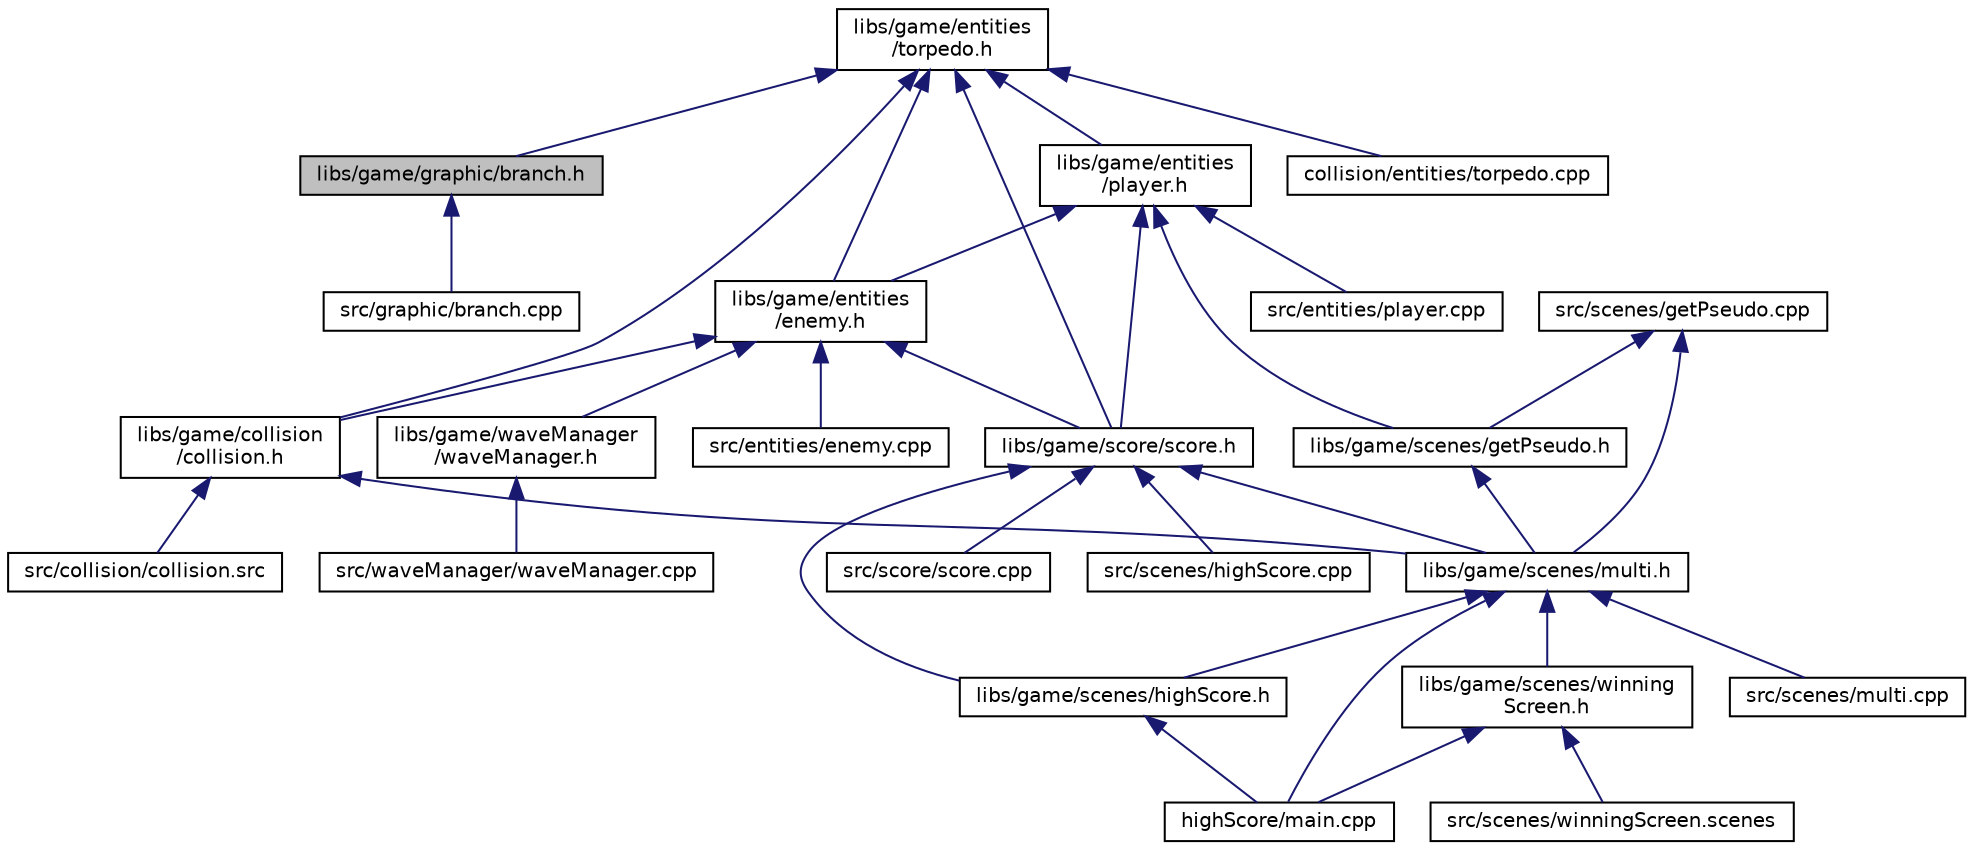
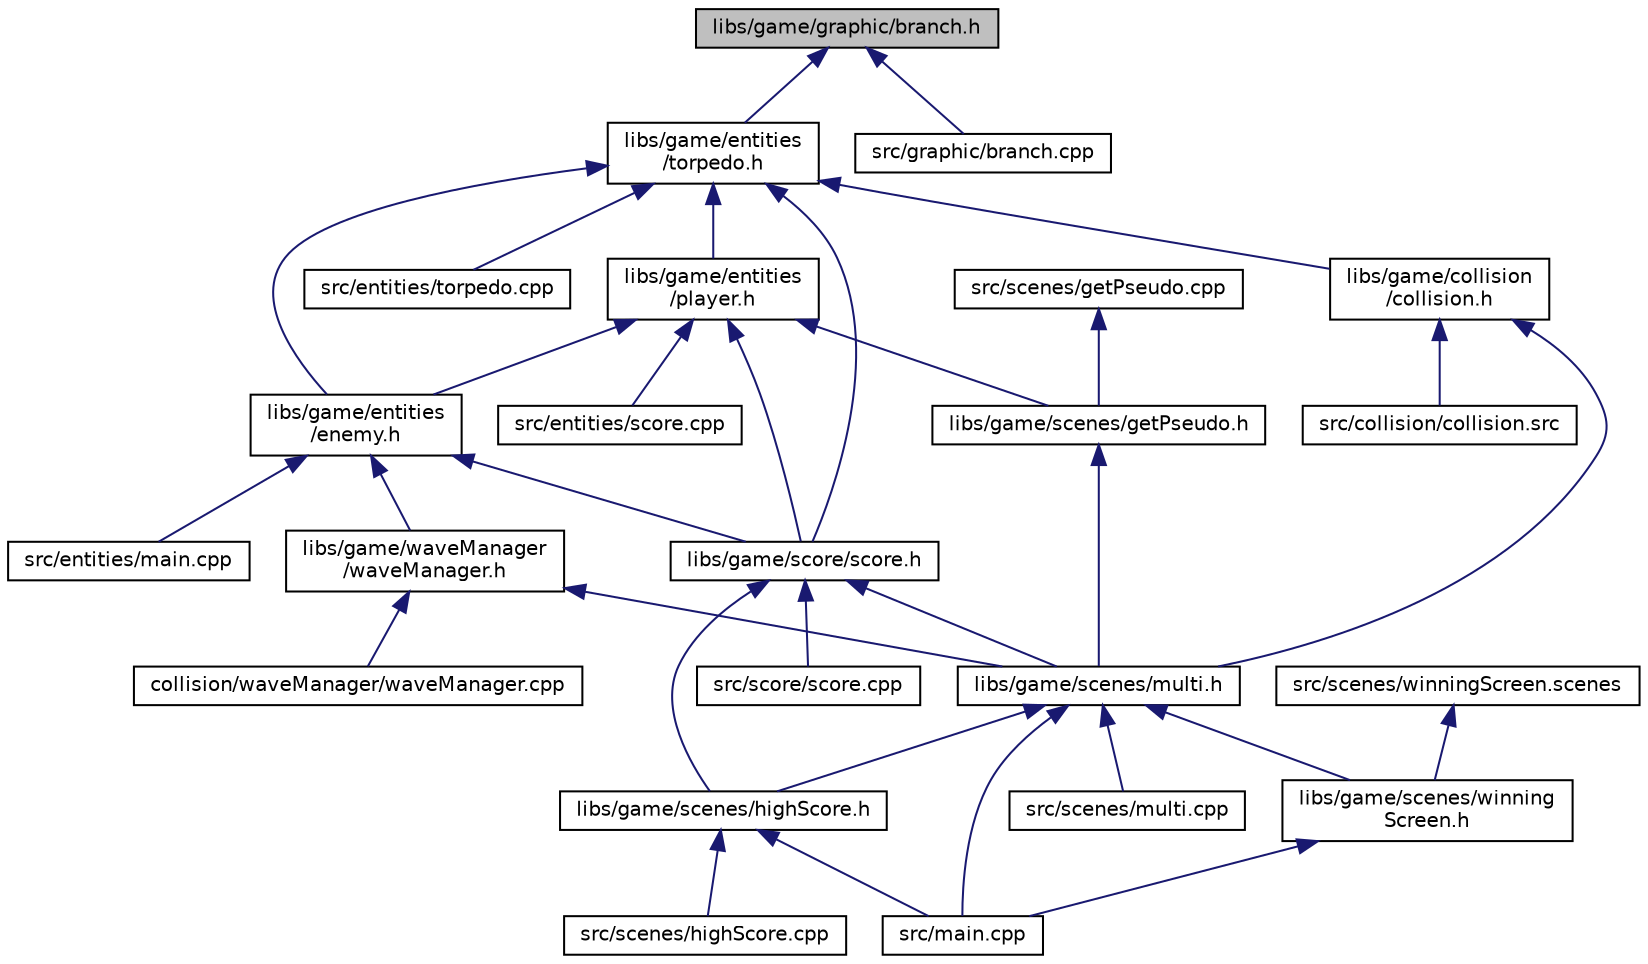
edge "libs/game/graphic/branch.h" -> "libs/game/entities /torpedo.h": reversed
node "collision/entities/torpedo.cpp": label "collision/entities/torpedo.cpp" -> "src/entities/torpedo.cpp"
node "src/entities/player.cpp": label "src/entities/player.cpp" -> "src/entities/score.cpp"
edge "libs/game/collision /collision.h" -> "libs/game/entities /enemy.h": removed
node "src/entities/enemy.cpp": label "src/entities/enemy.cpp" -> "src/entities/main.cpp"
edge "libs/game/scenes/multi.h" -> "src/scenes/getPseudo.cpp": now "libs/game/scenes/multi.h" -> "libs/game/waveManager /waveManager.h"
edge "src/scenes/highScore.cpp" -> "libs/game/score/score.h": now "src/scenes/highScore.cpp" -> "libs/game/scenes/highScore.h"
node "src/waveManager/waveManager.cpp": label "src/waveManager/waveManager.cpp" -> "collision/waveManager/waveManager.cpp"
edge "src/scenes/winningScreen.scenes" -> "libs/game/scenes/winning Screen.h": reversed
node "highScore/main.cpp": label "highScore/main.cpp" -> "src/main.cpp"
